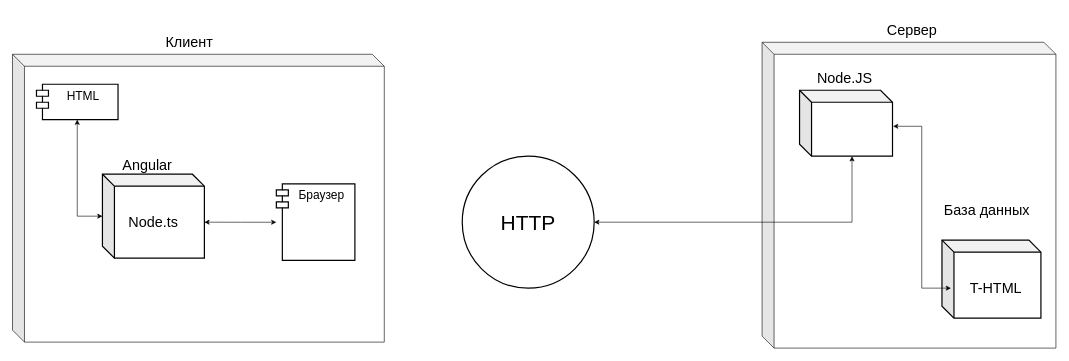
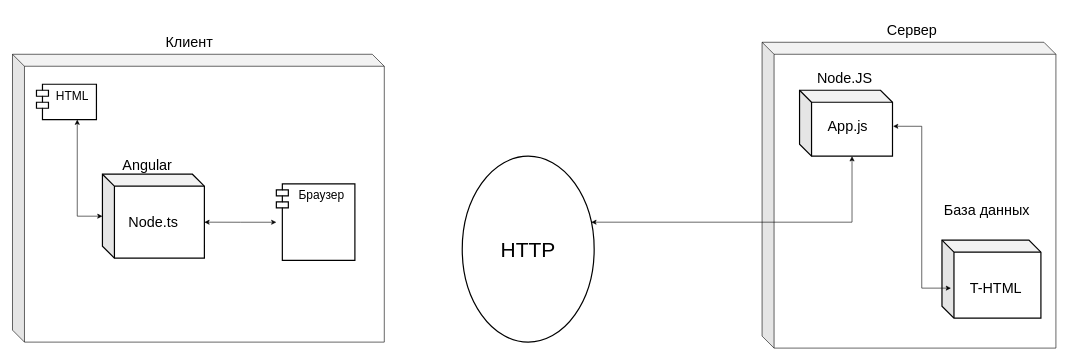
node "HTML": size 82x35 -> 60x35
node "App.js": added
node "HTTP": size 132x132 -> 132x186
